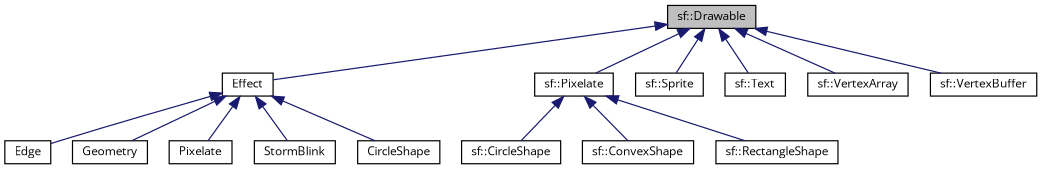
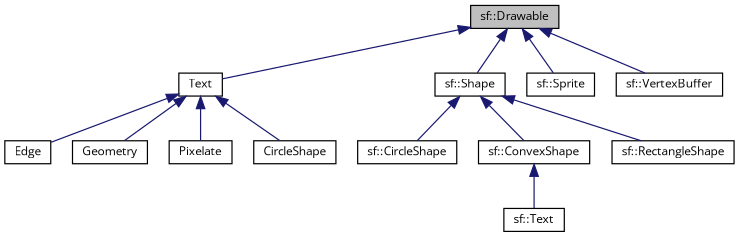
edge "sf::Text" -> "sf::Drawable": now "sf::Text" -> "sf::ConvexShape"
node "Effect": label "Effect" -> "Text"
node "sf::Pixelate": label "sf::Pixelate" -> "sf::Shape"
node "sf::VertexArray": removed
node "StormBlink": removed
